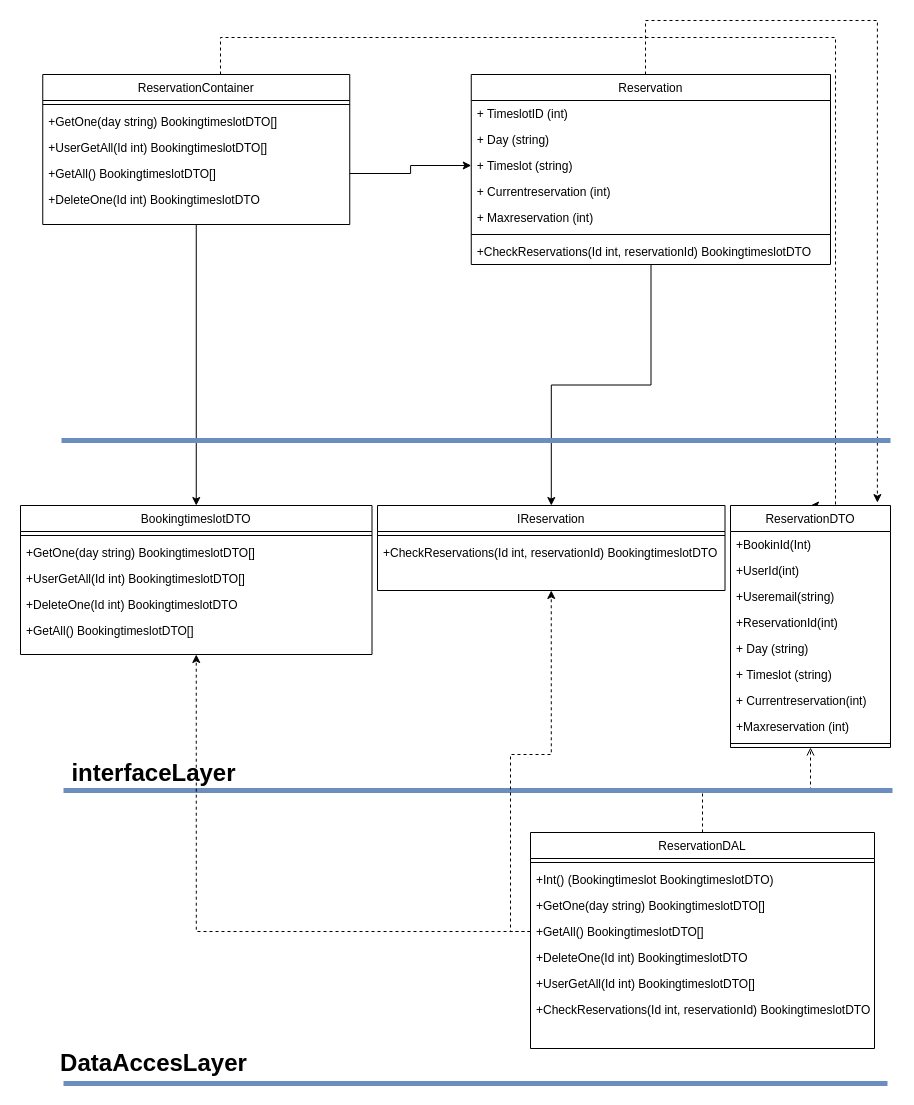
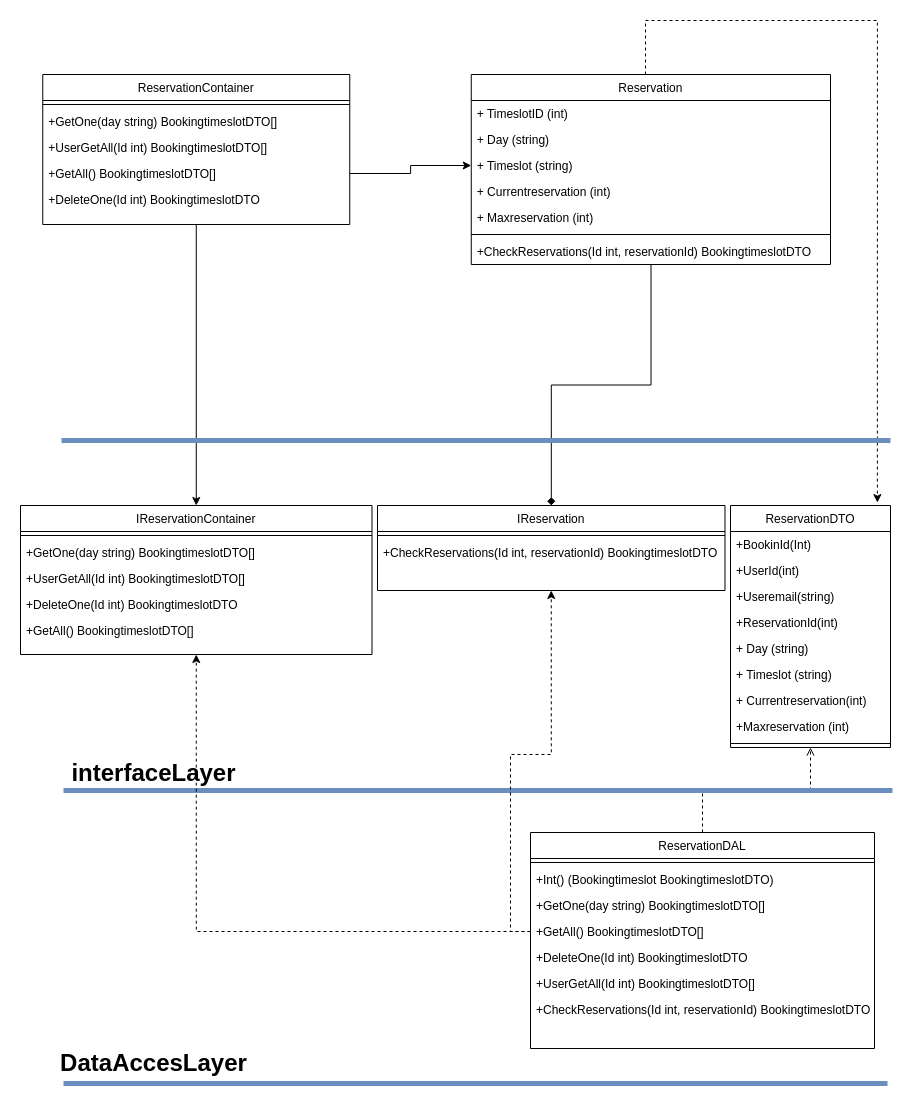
edge "ReservationContainer" -> "ReservationDTO": removed
edge "Reservation" -> "IReservation": arrowhead classic -> diamond
node "BookingtimeslotDTO": label "BookingtimeslotDTO" -> "IReservationContainer"
